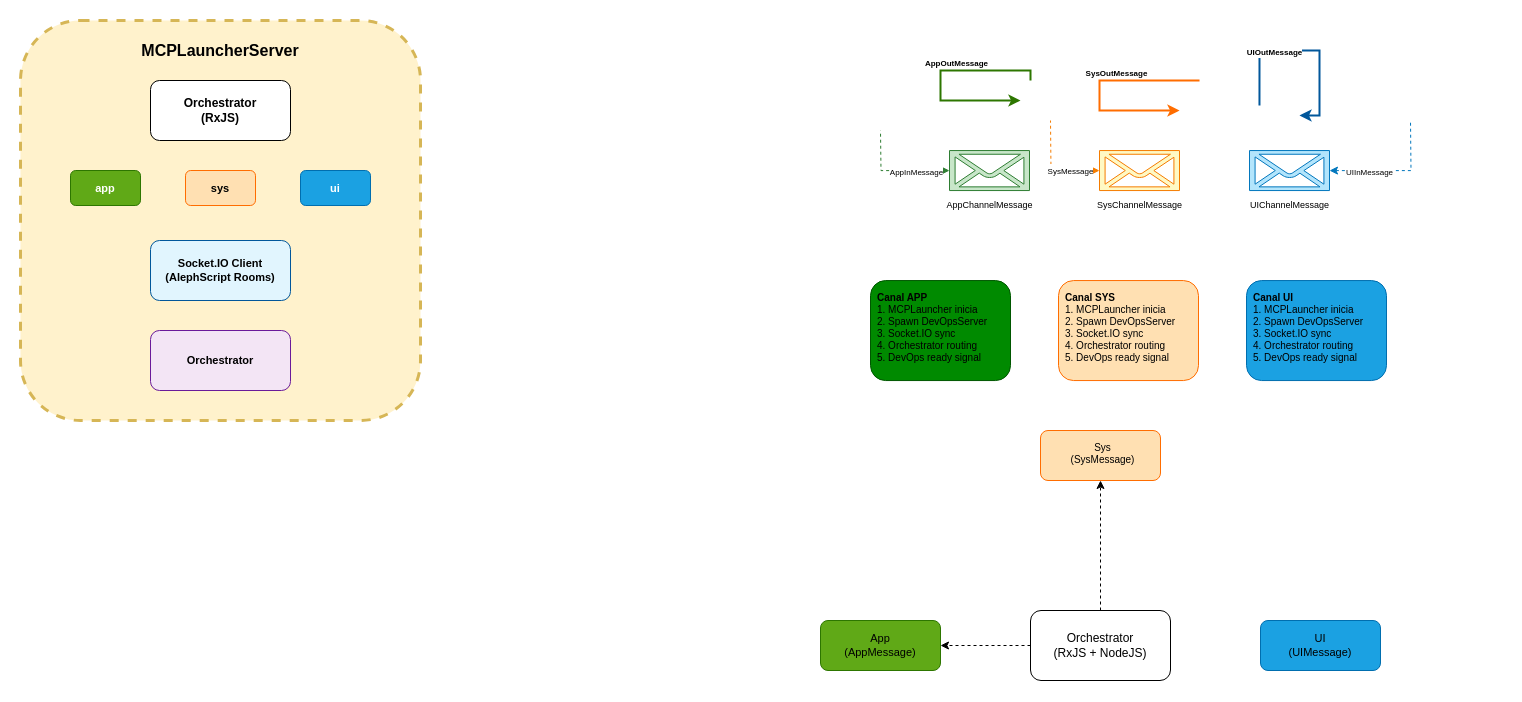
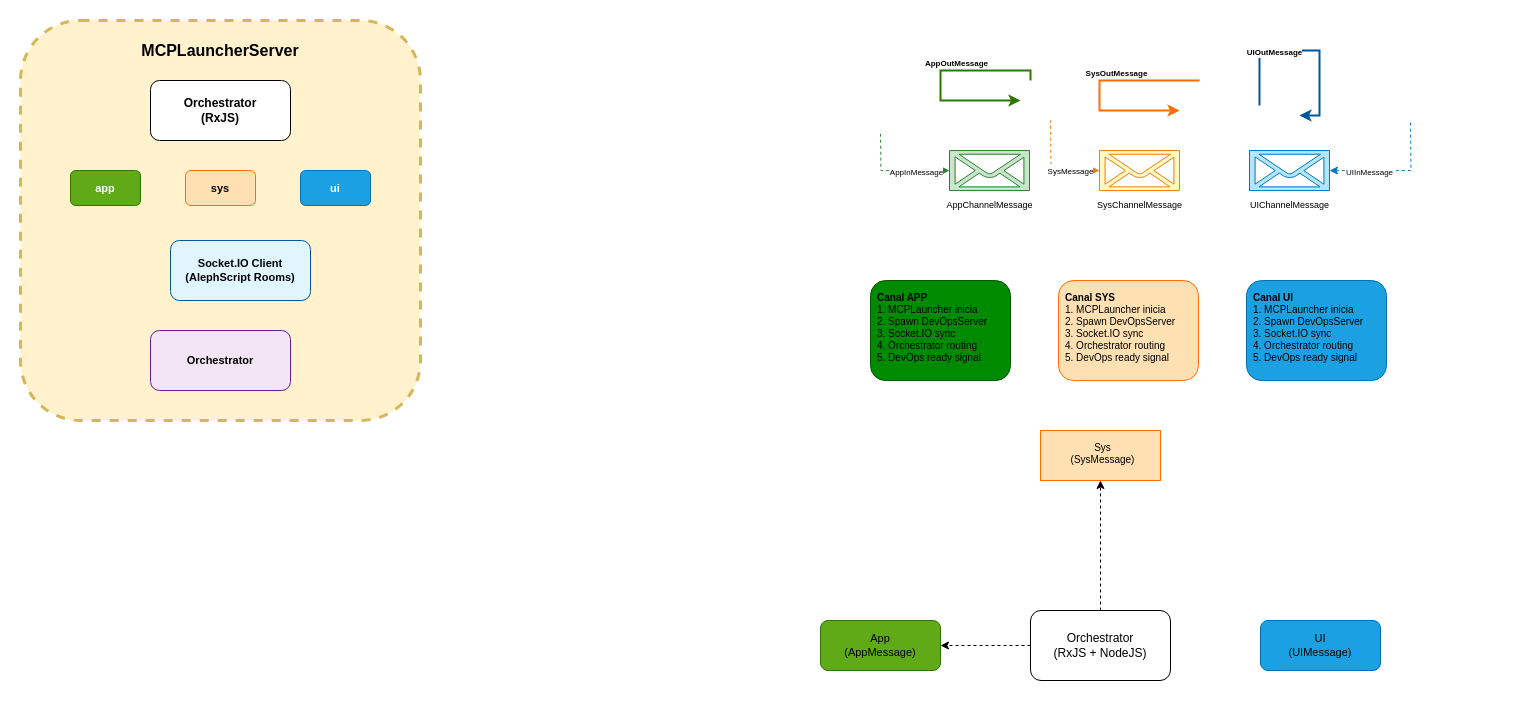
node "Socket.IO Client (AlephScript Rooms)": moved (221, 271) -> (241, 271)
node "Sys (SysMessage)": shape rounded rectangle -> rectangle
